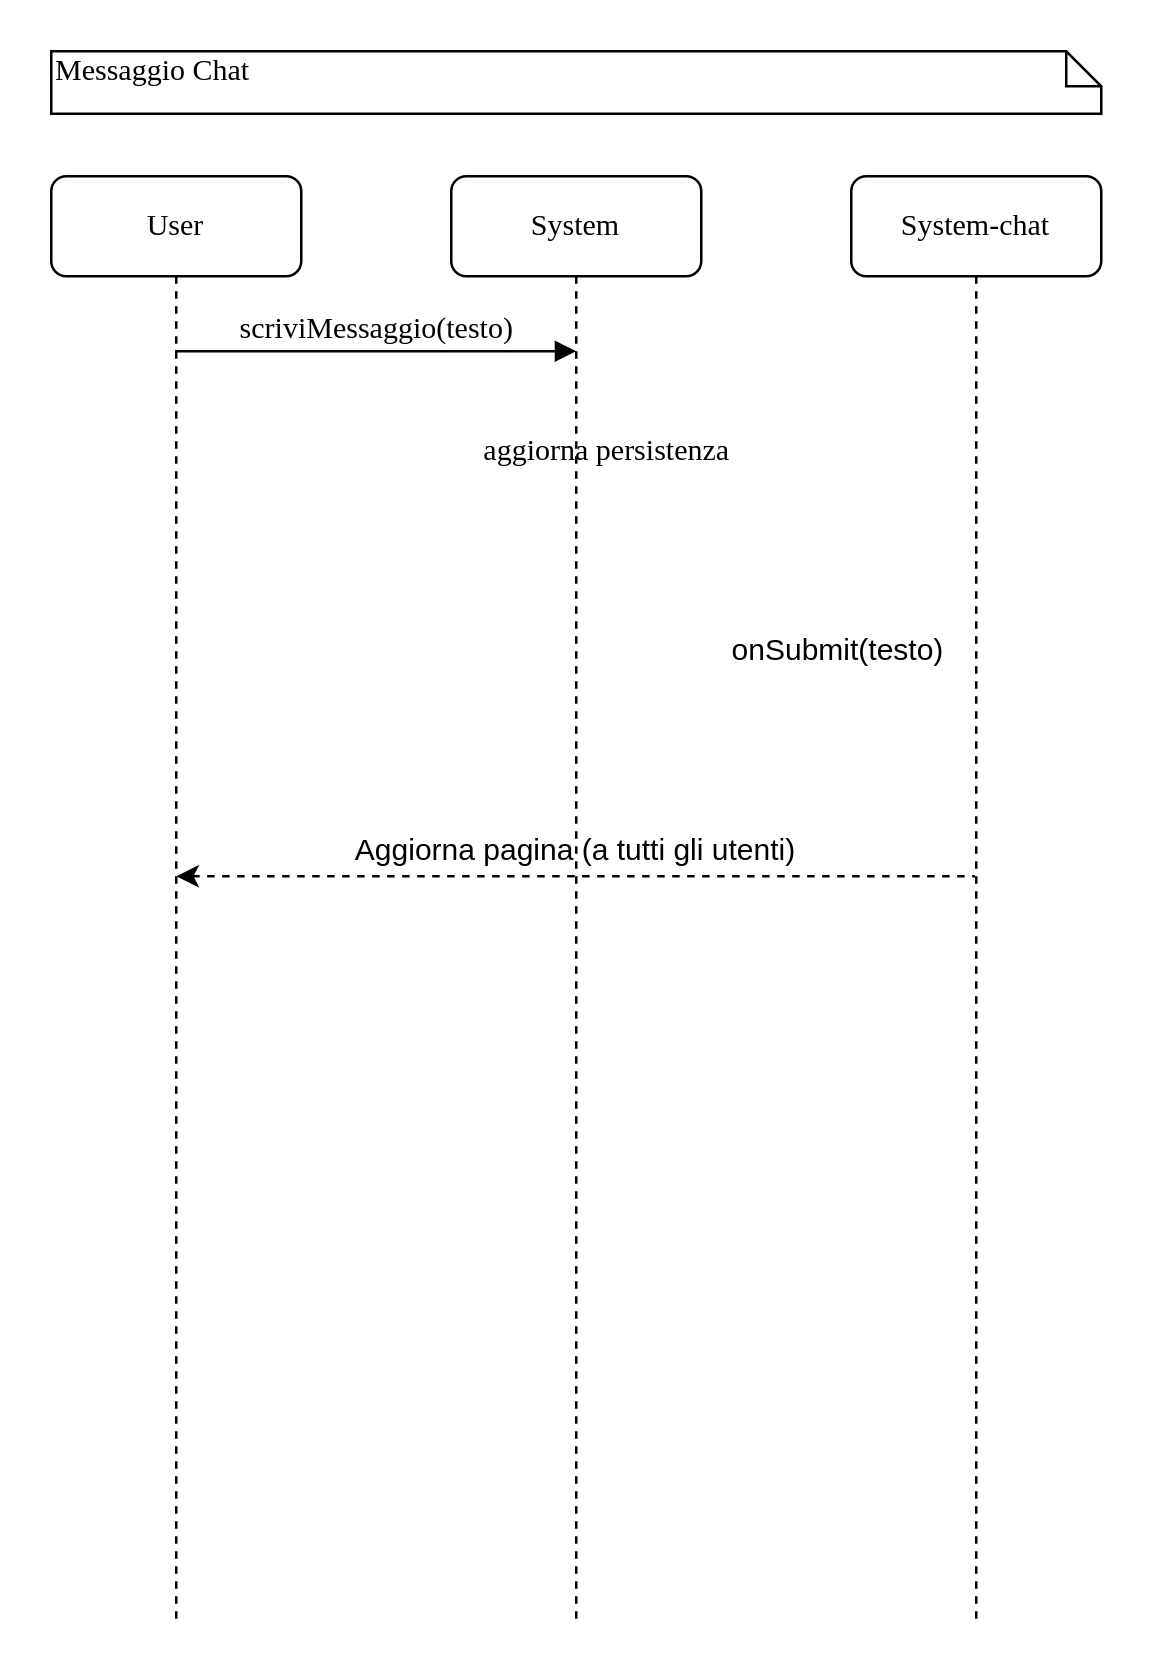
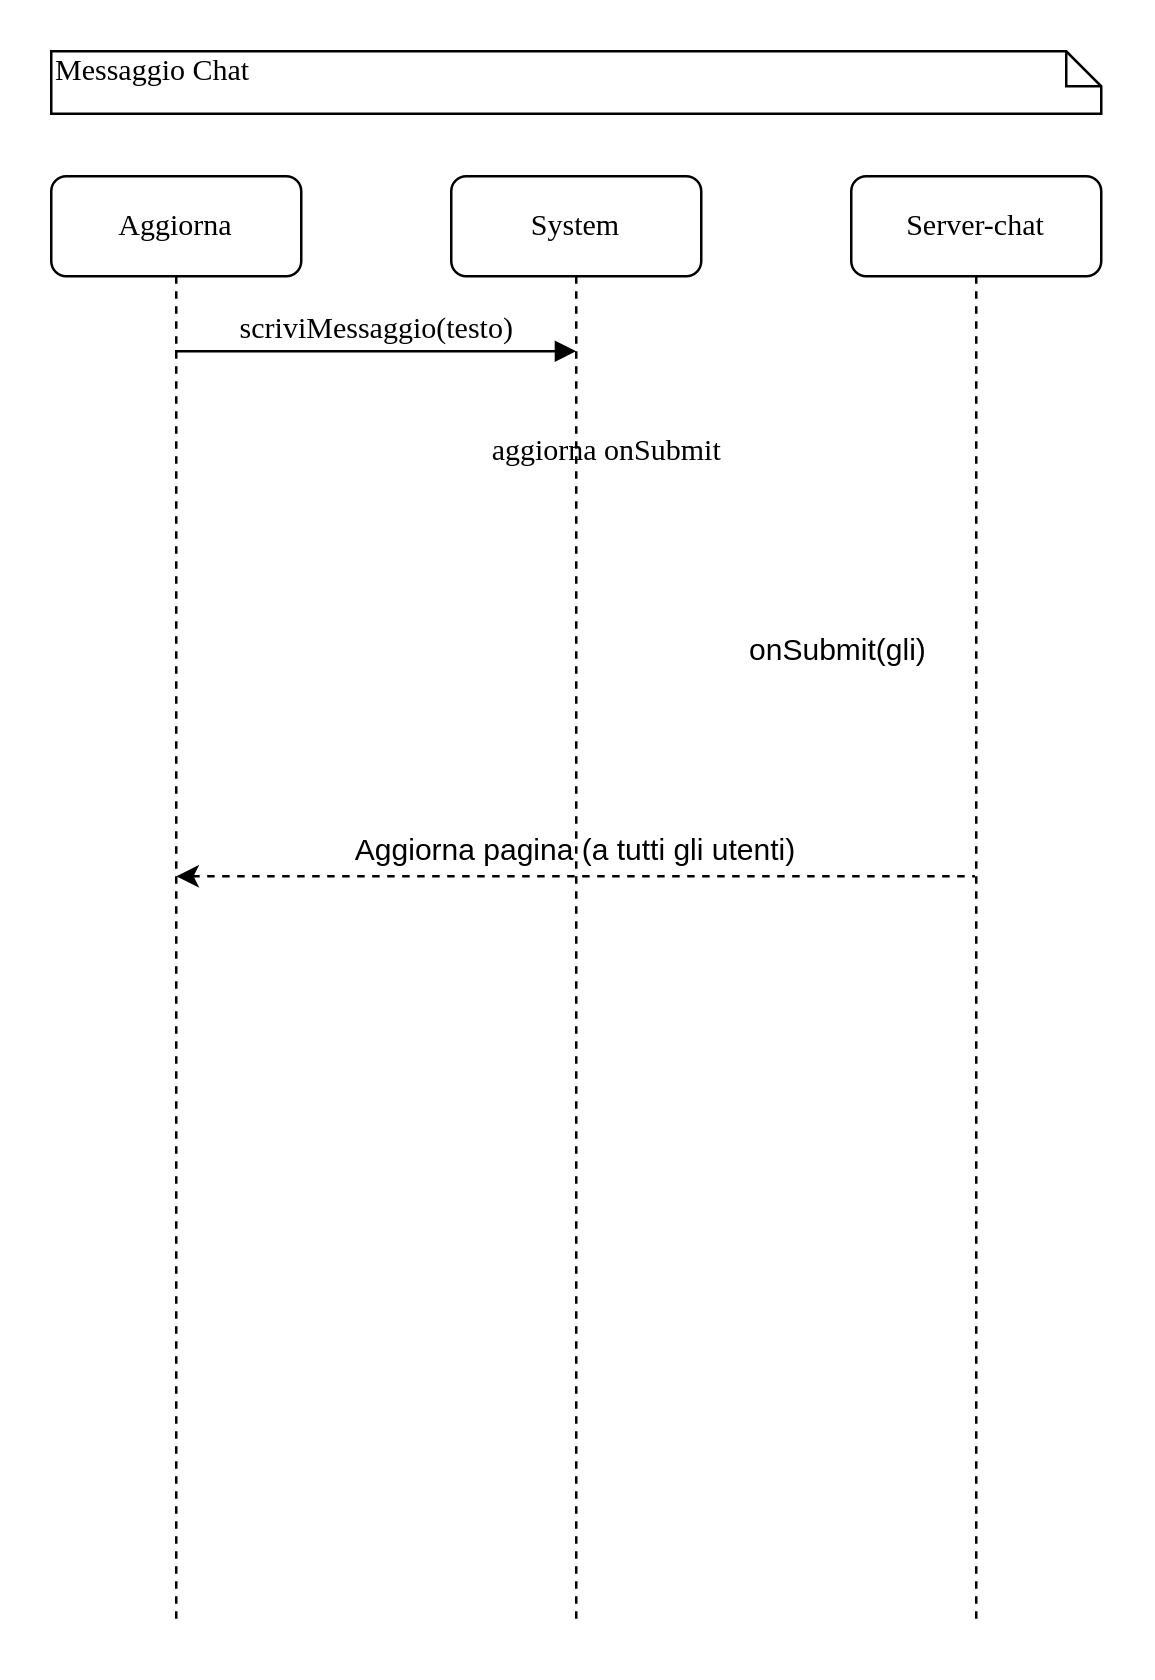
node "User": label "User" -> "Aggiorna"
node "System-chat": label "System-chat" -> "Server-chat"
node "aggiorna persistenza": label "aggiorna persistenza" -> "aggiorna onSubmit"
node "onSubmit(testo)": label "onSubmit(testo)" -> "onSubmit(gli)"
